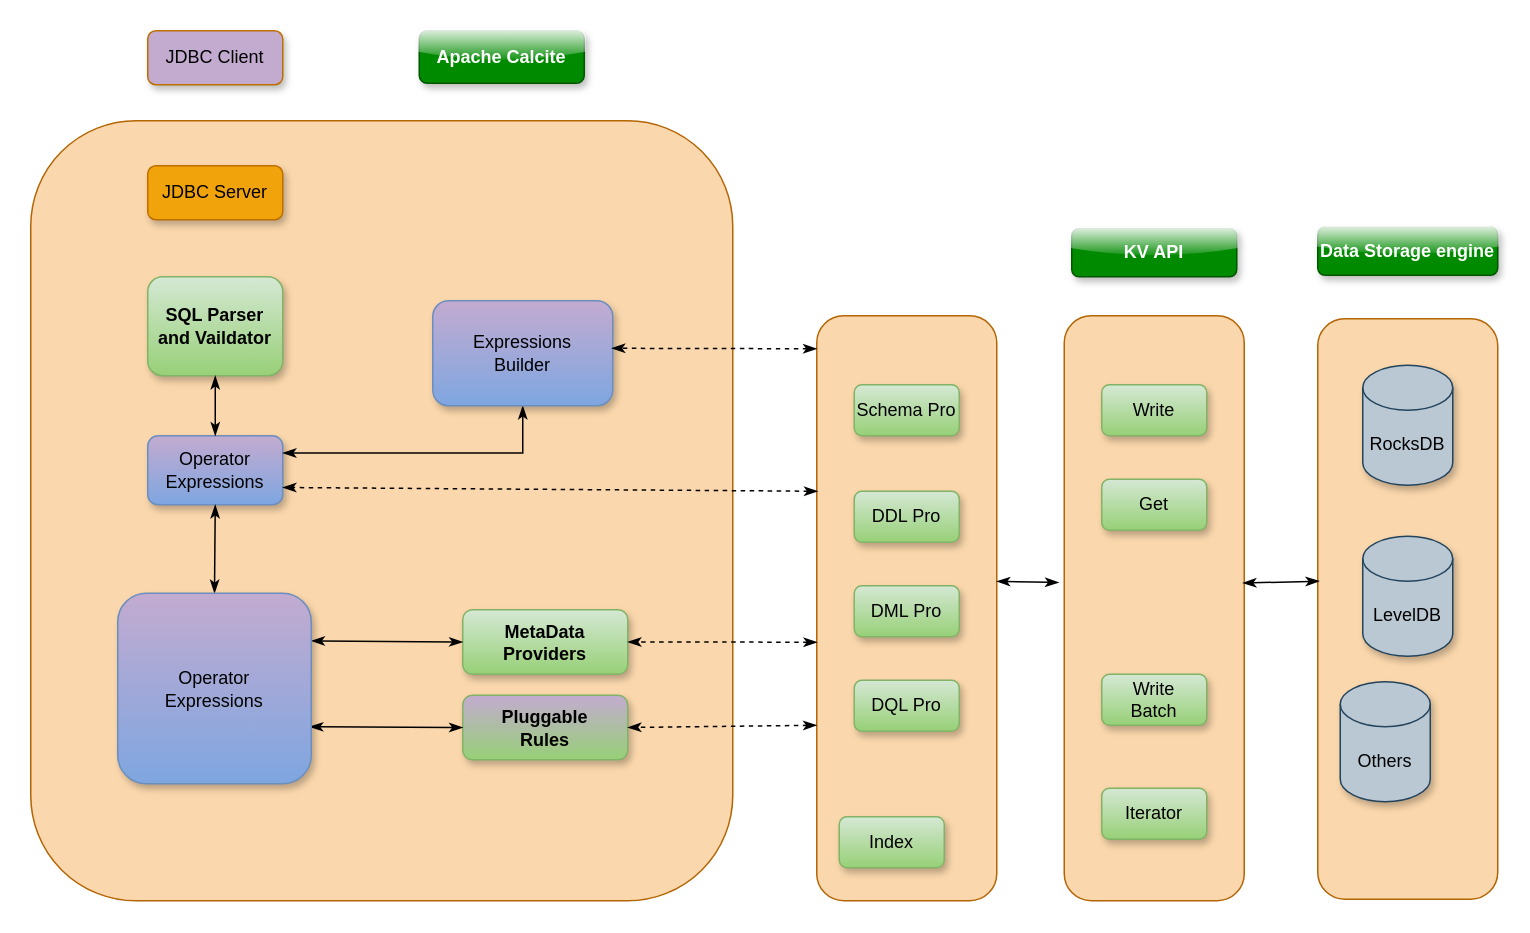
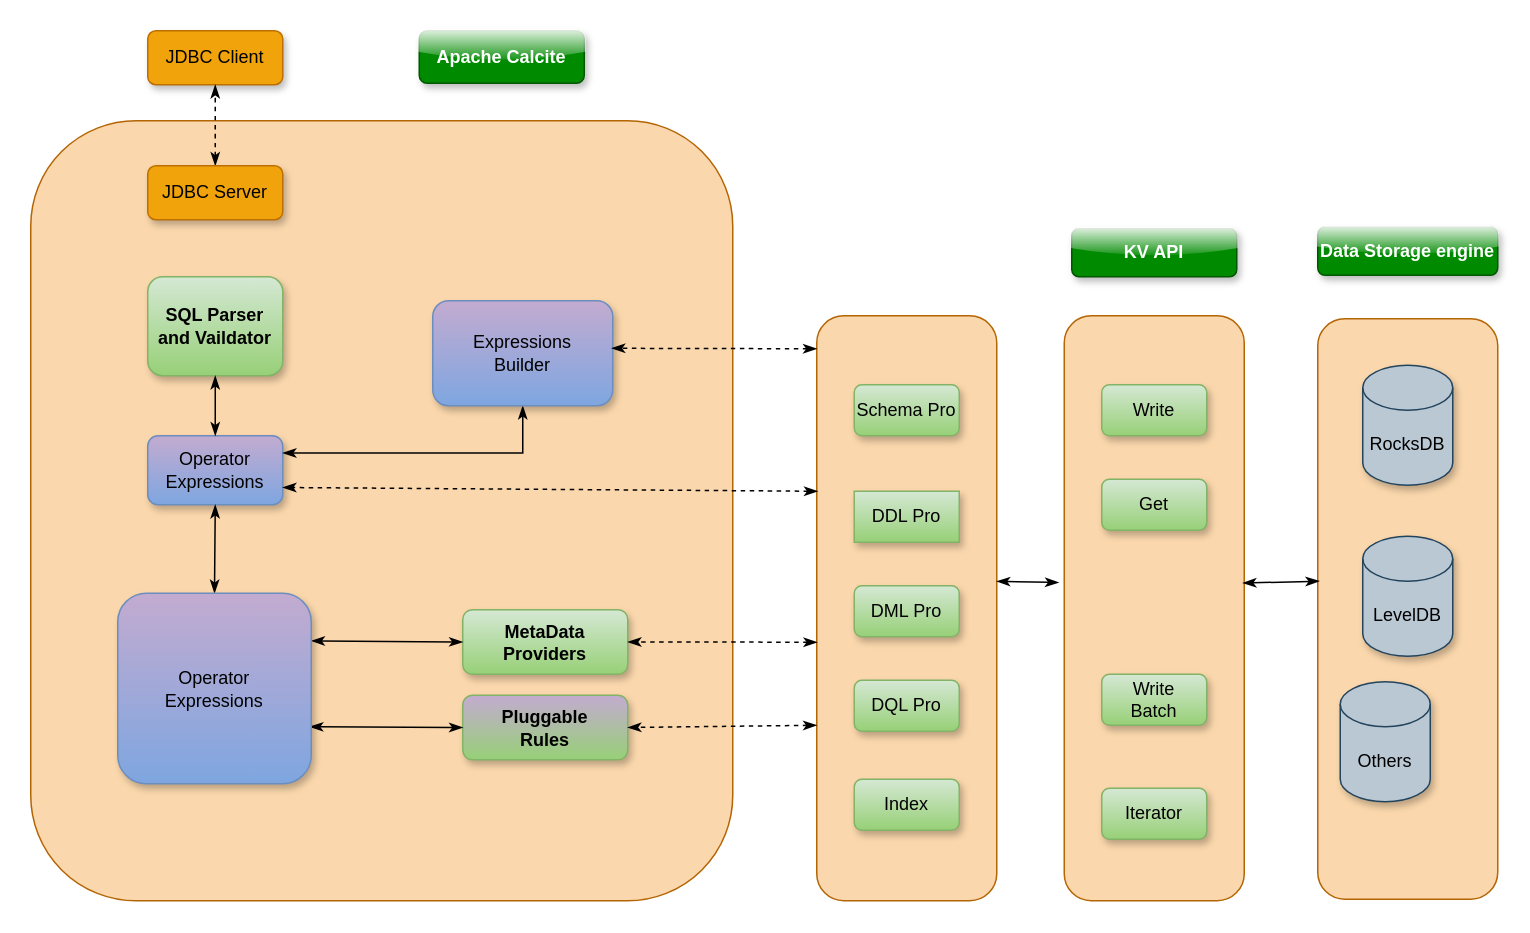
node "JDBC Client": fillcolor #c3abd0 -> #f0a30a
edge "JDBC Client" -- "JDBC Server": added
node "DDL Pro": shape rounded rectangle -> rectangle
node "Index": moved (892, 842) -> (907, 805)
